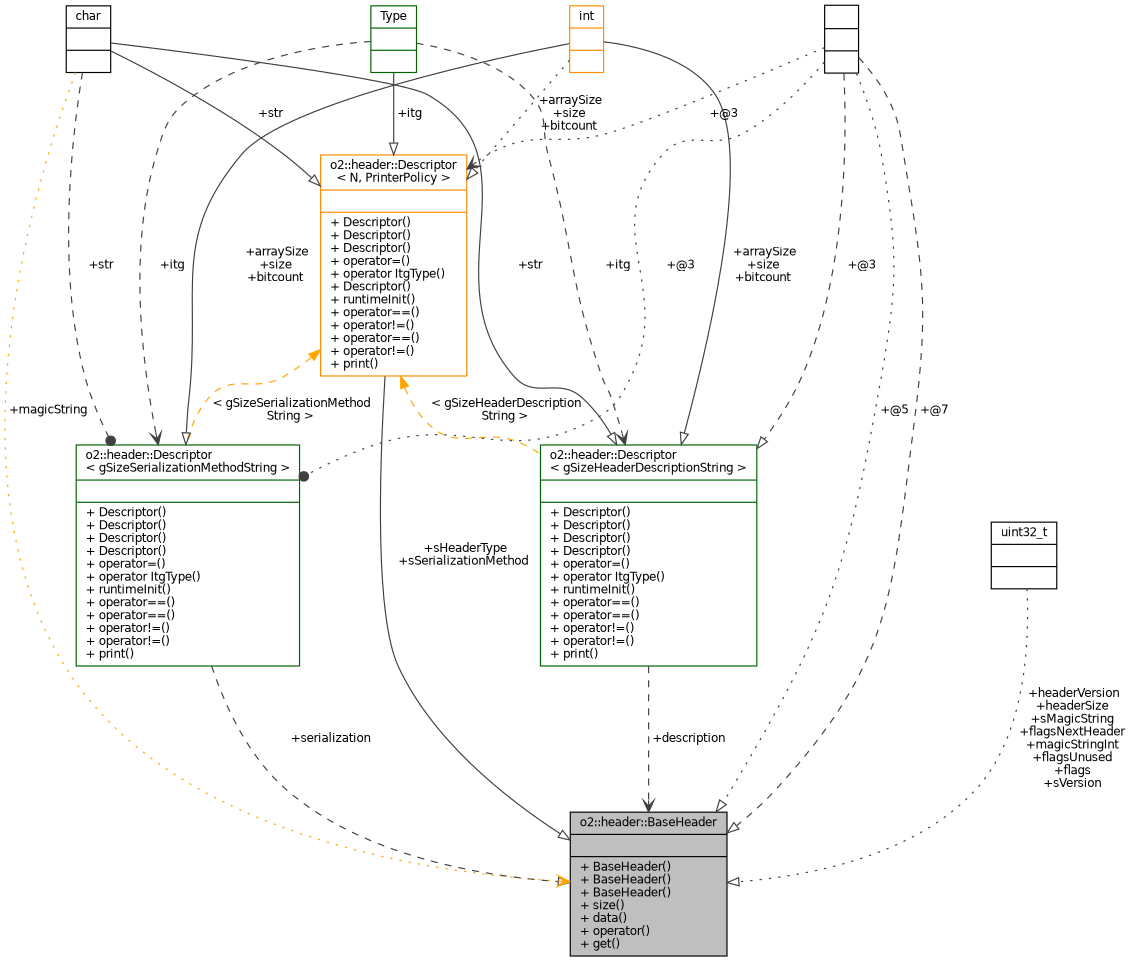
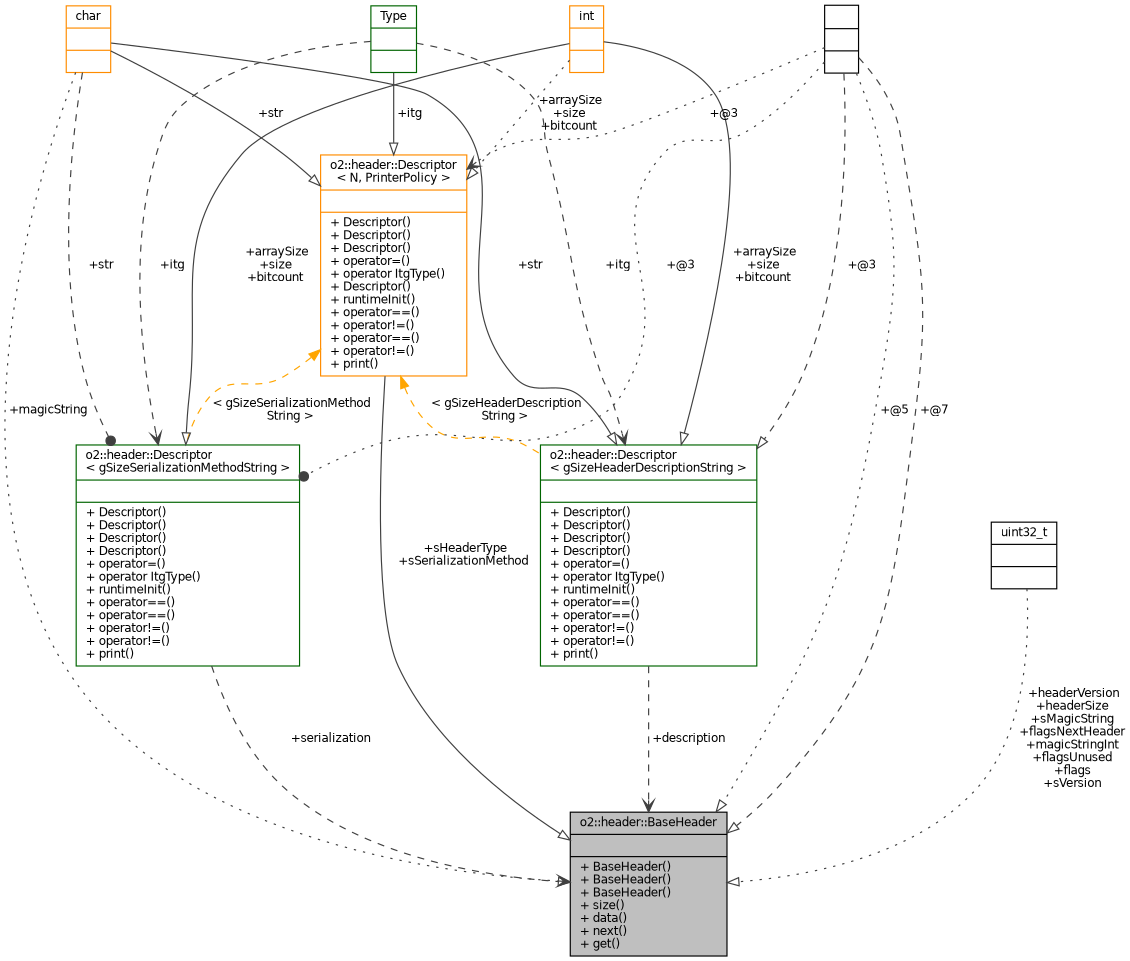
node "char": color black -> darkorange
edge "char" -> "o2::header::BaseHeader": color orange -> grey25
node "o2::header::BaseHeader": text "+ operator()" -> "+ next()"
